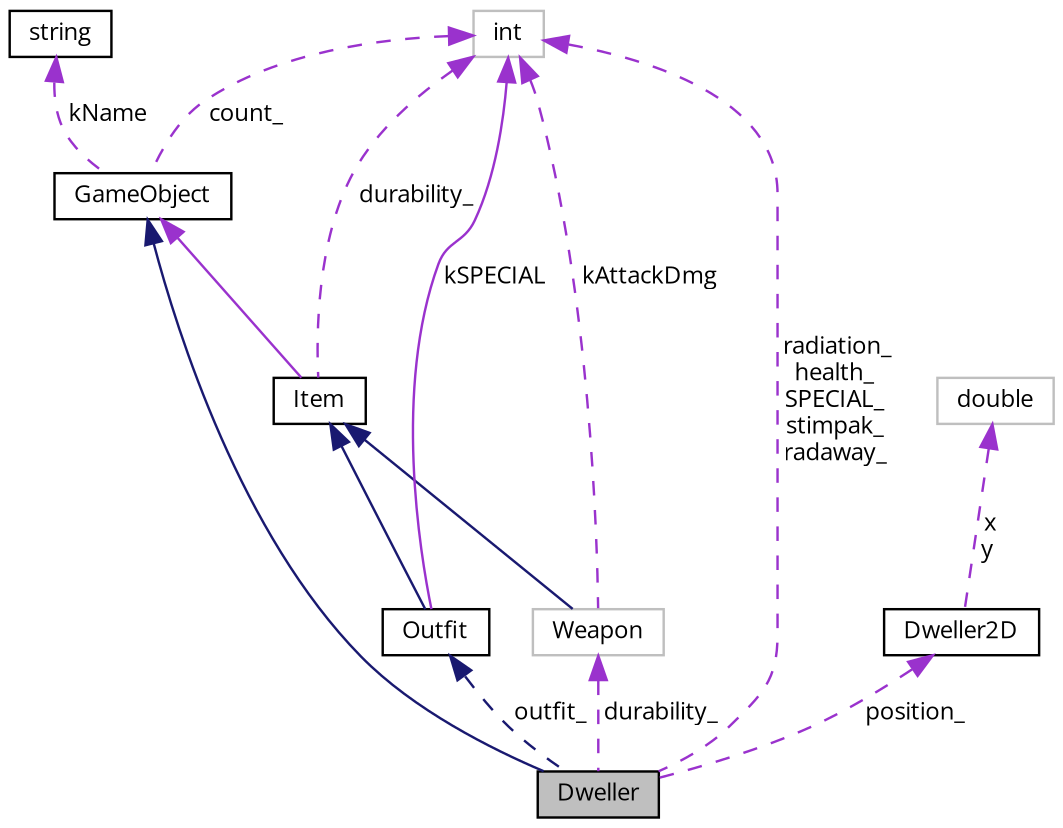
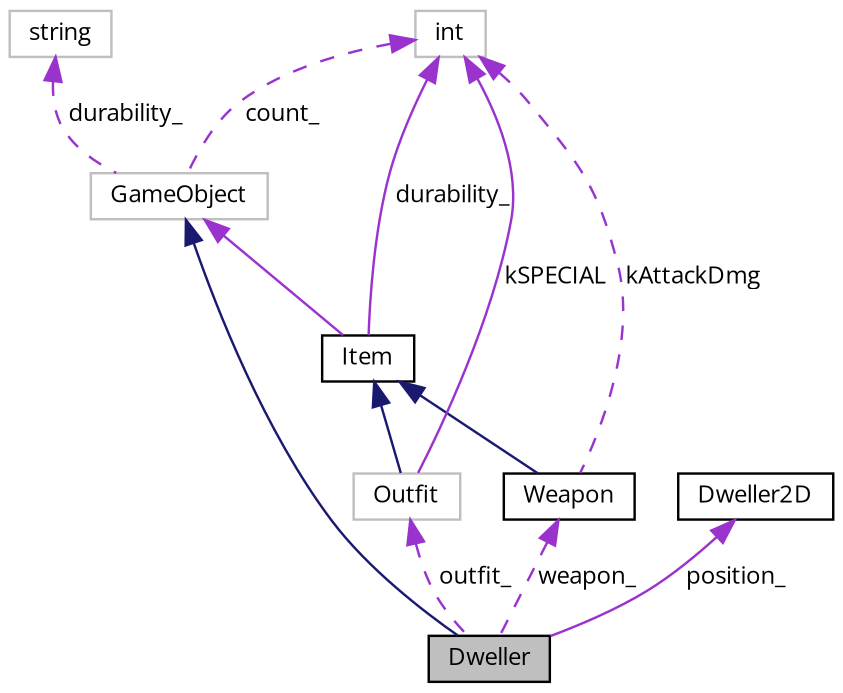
node "string": color black -> grey75
edge "GameObject" -> "string": label " kName" -> " durability_"
node "GameObject": color black -> grey75
edge "Item" -> "int": style dashed -> solid
edge "Dweller" -> "int": removed, label "radiation_ health_ SPECIAL_ stimpak_ radaway_"
node "double": removed
node "Outfit": color black -> grey75
node "Weapon": color grey75 -> black
edge "Dweller" -> "Weapon": label " durability_" -> " weapon_"
edge "Dweller" -> "Outfit": color midnightblue -> darkorchid3
edge "Dweller" -> "Dweller2D": style dashed -> solid
